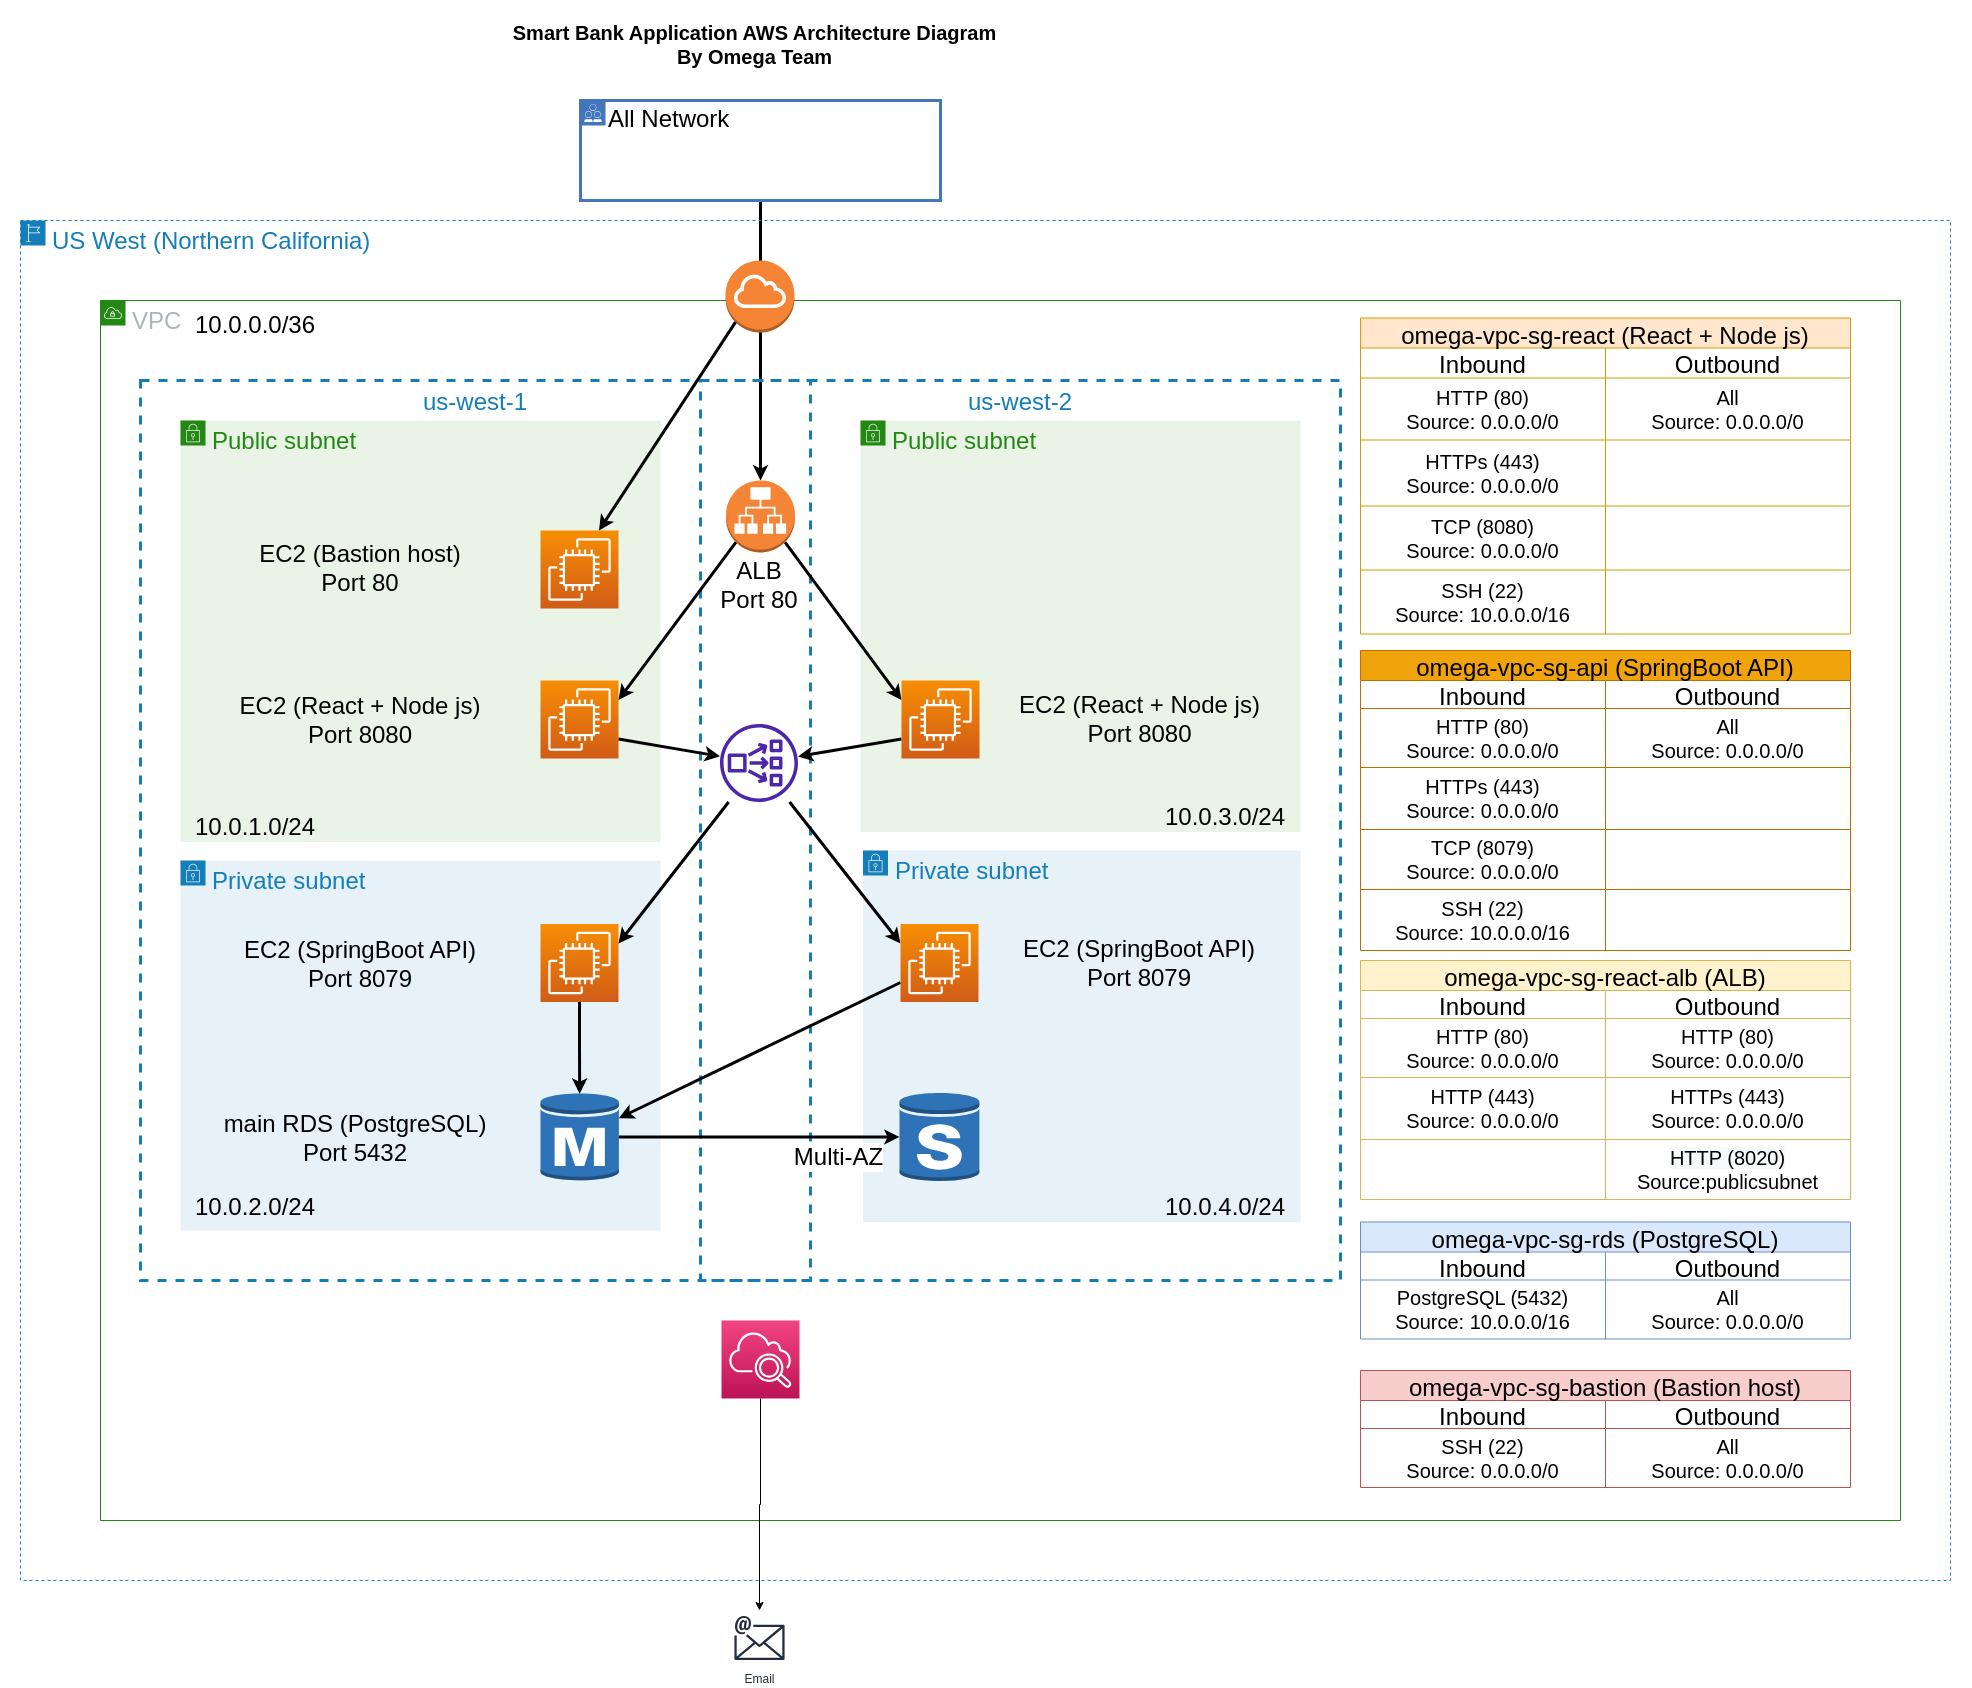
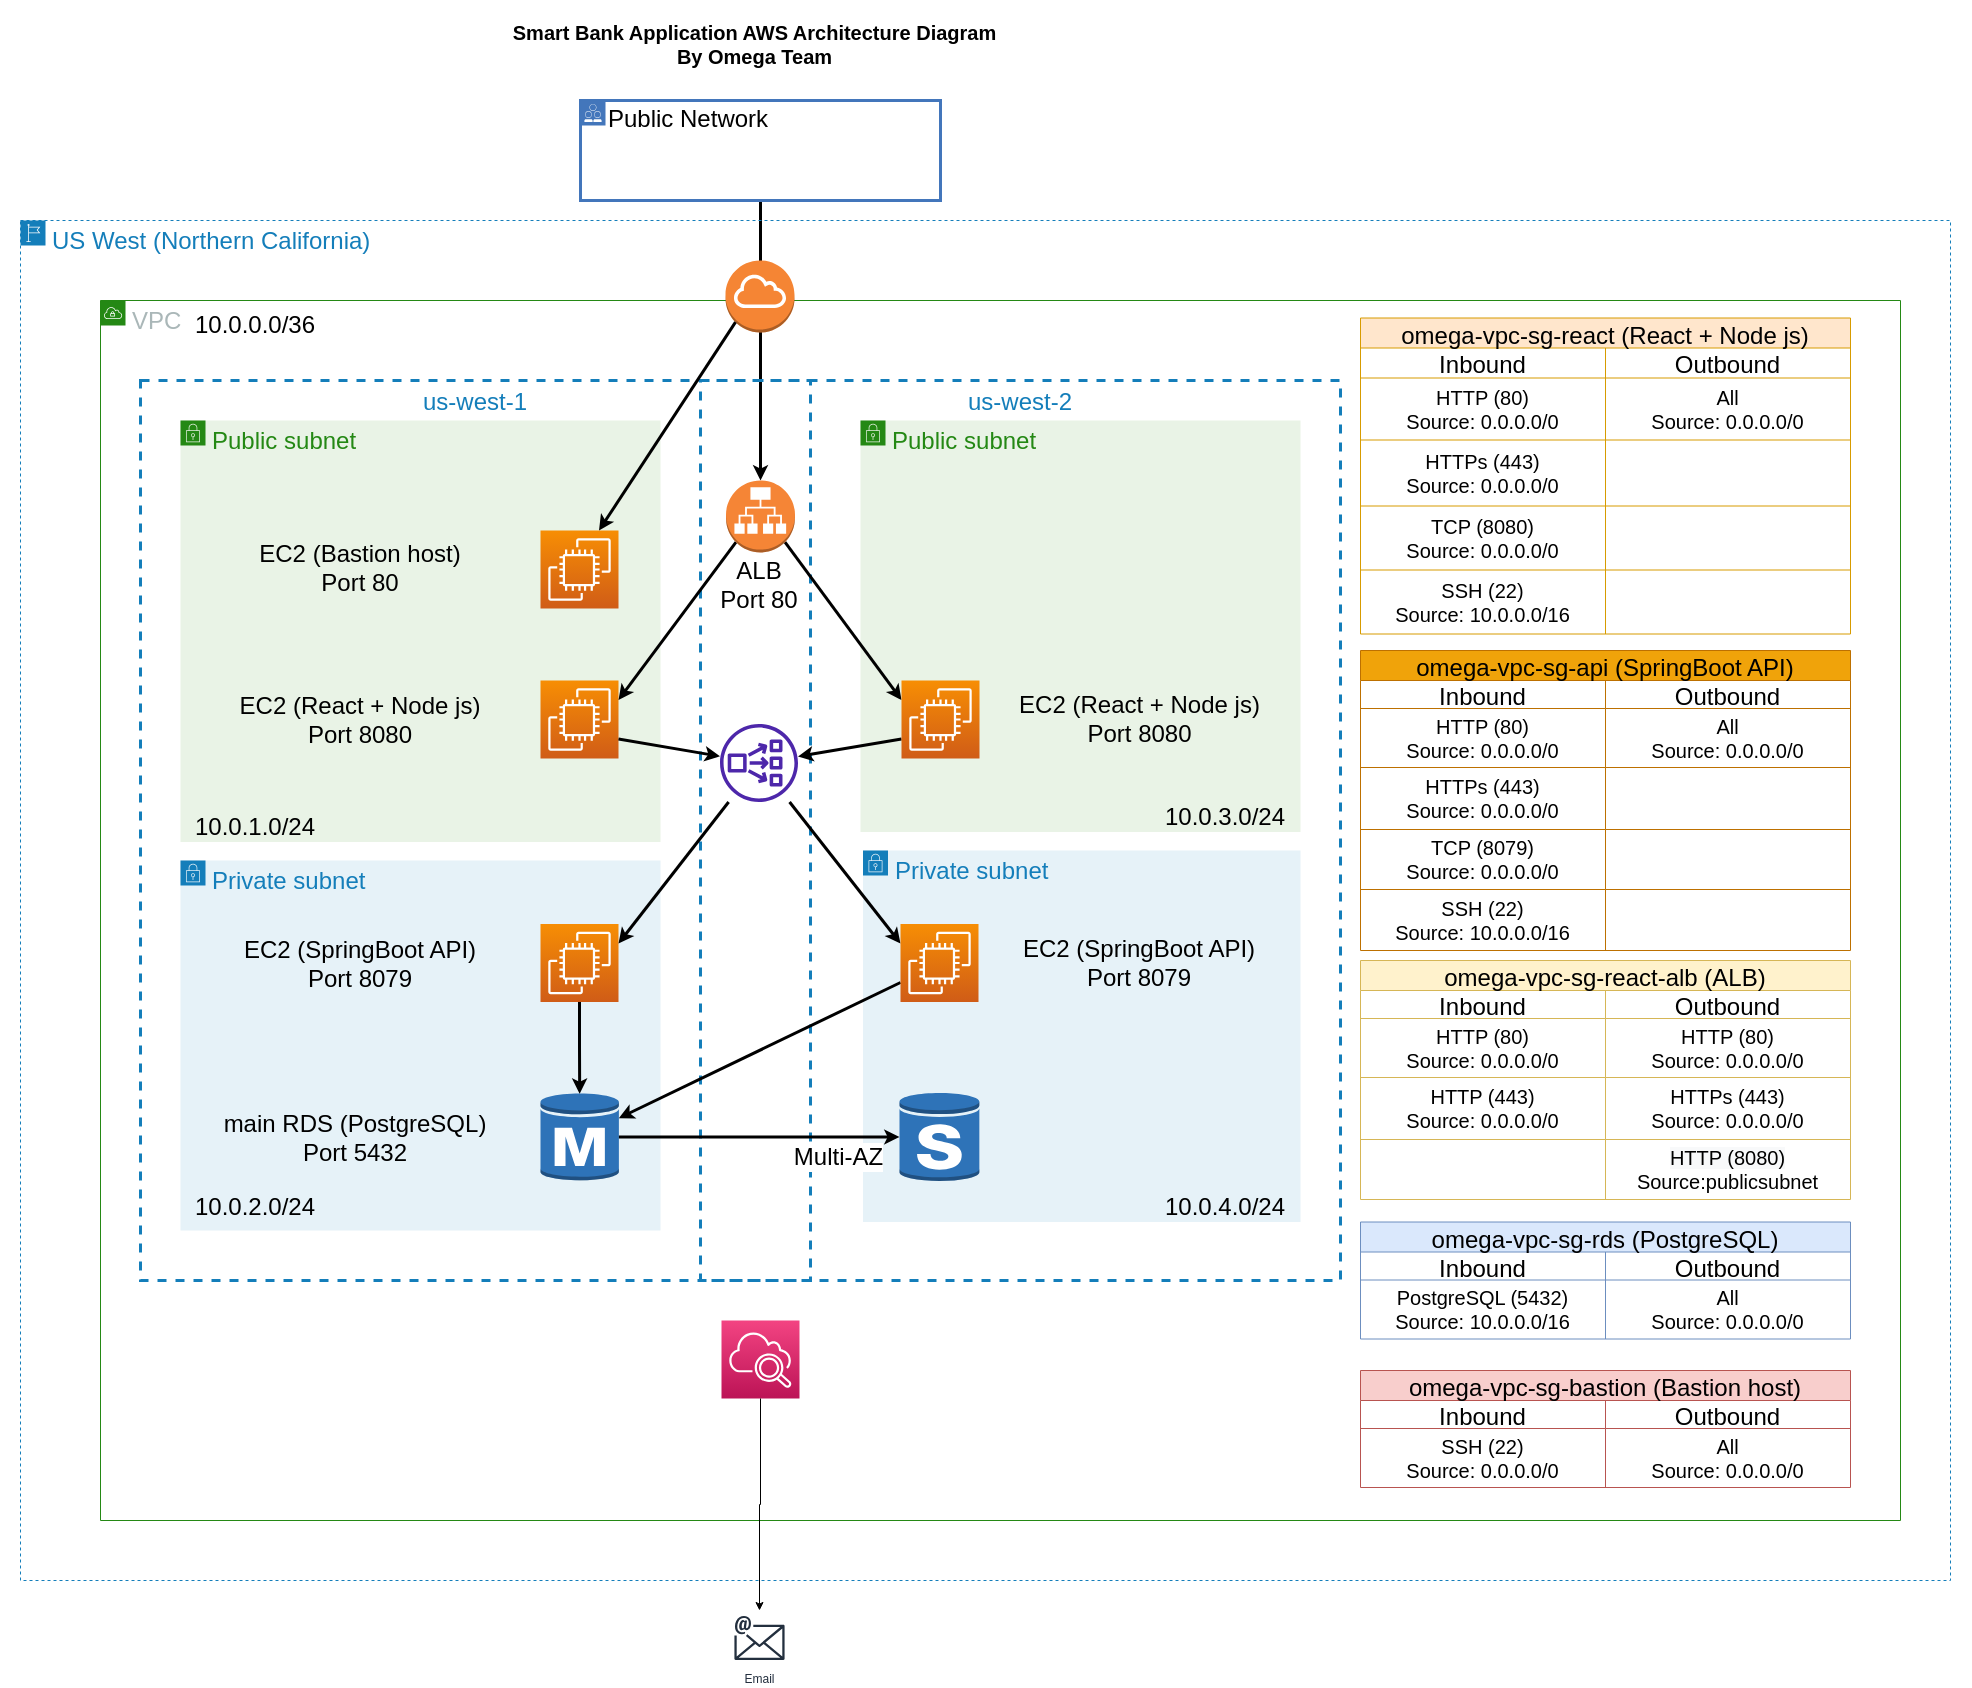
node "All Network": label "All Network" -> "Public Network"
node "HTTP (8020)Source:publicsubnet": label "HTTP (8020)Source:publicsubnet" -> "HTTP (8080)Source:publicsubnet"
